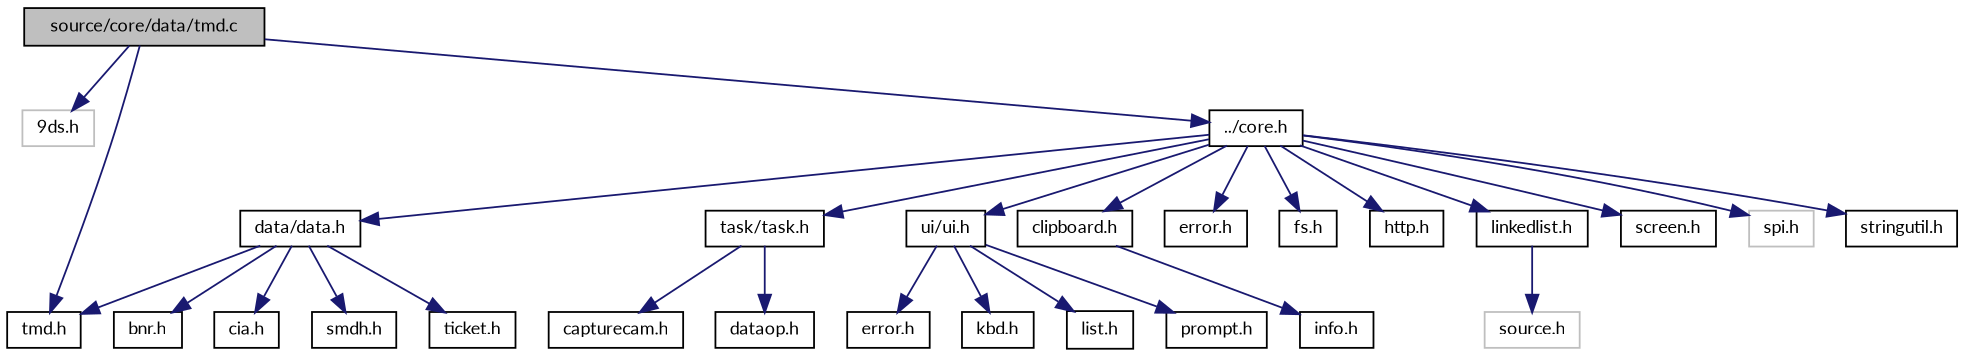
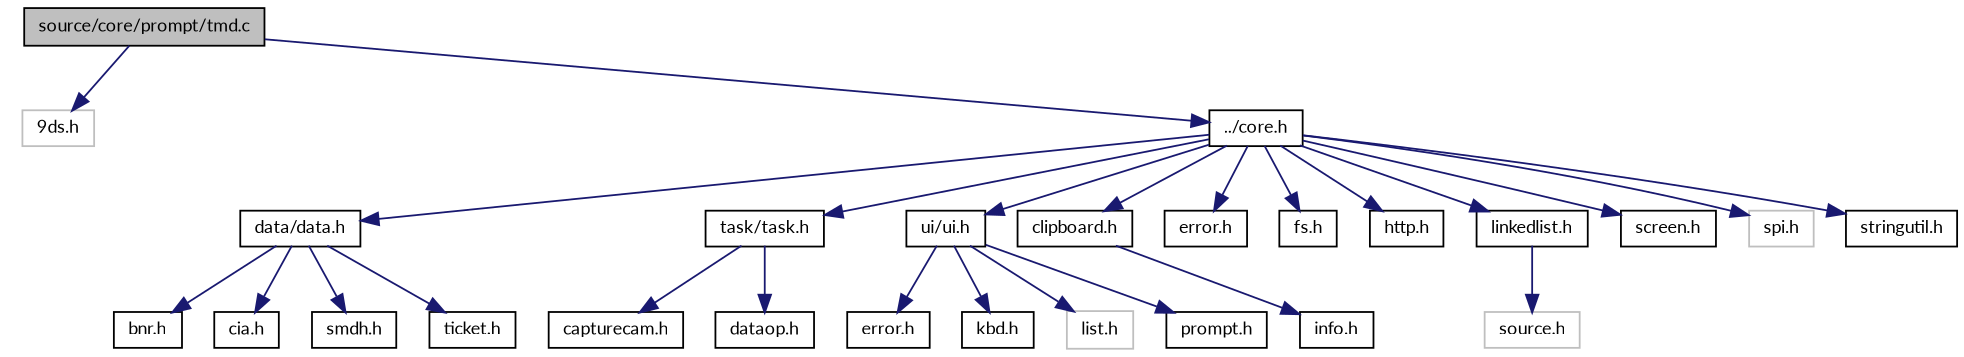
node "source/core/data/tmd.c": label "source/core/data/tmd.c" -> "source/core/prompt/tmd.c"
node "tmd.h": removed
node "list.h": color black -> grey75
